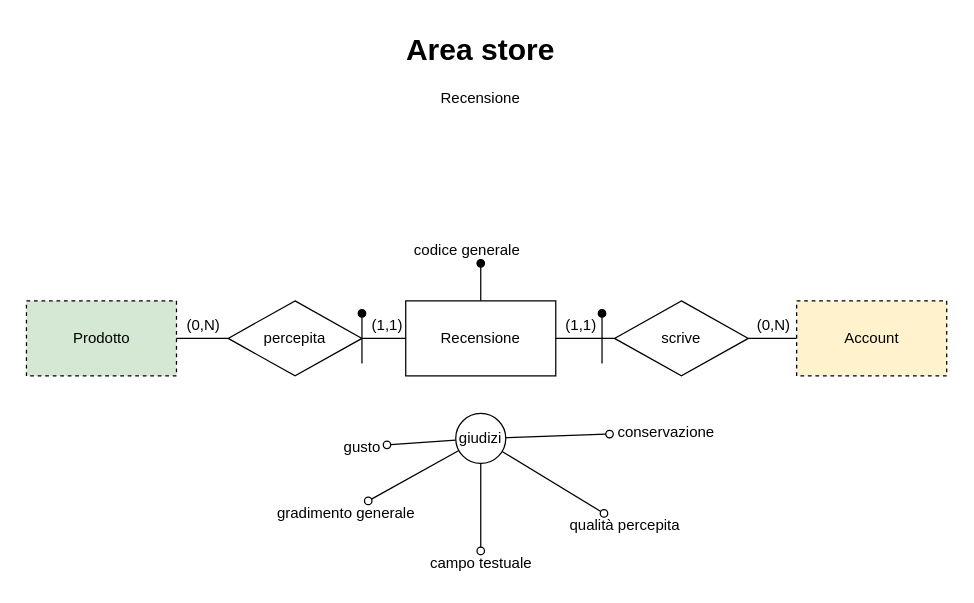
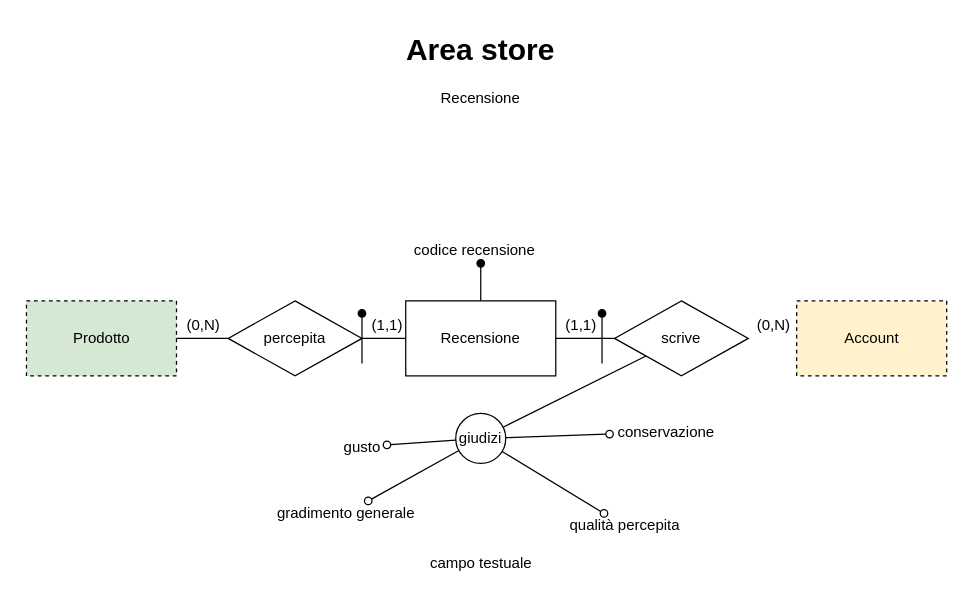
node "codice generale": label "codice generale" -> "codice recensione"
edge "scrive" -- "Account": now "scrive" -- "giudizi"
edge "giudizi" -> "campo testuale": removed
